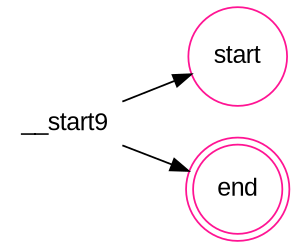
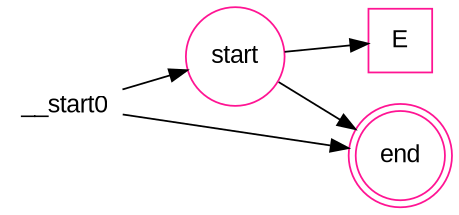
node "E": added
edge "start" -> "end": added
node "__start9": label "__start9" -> "__start0"
